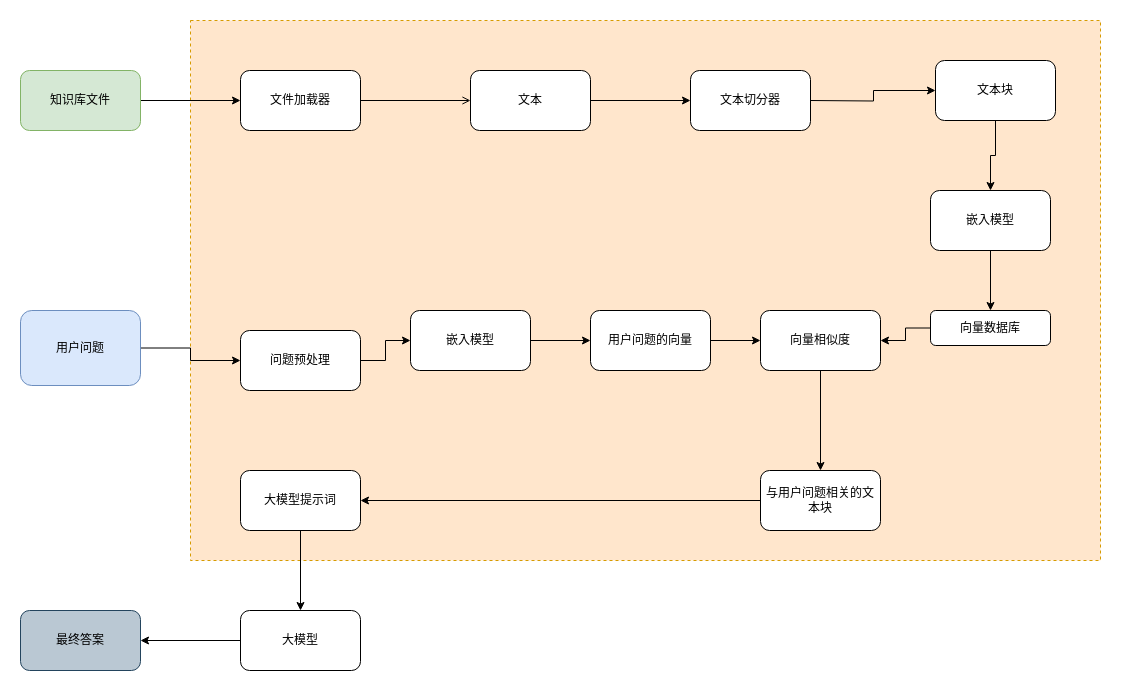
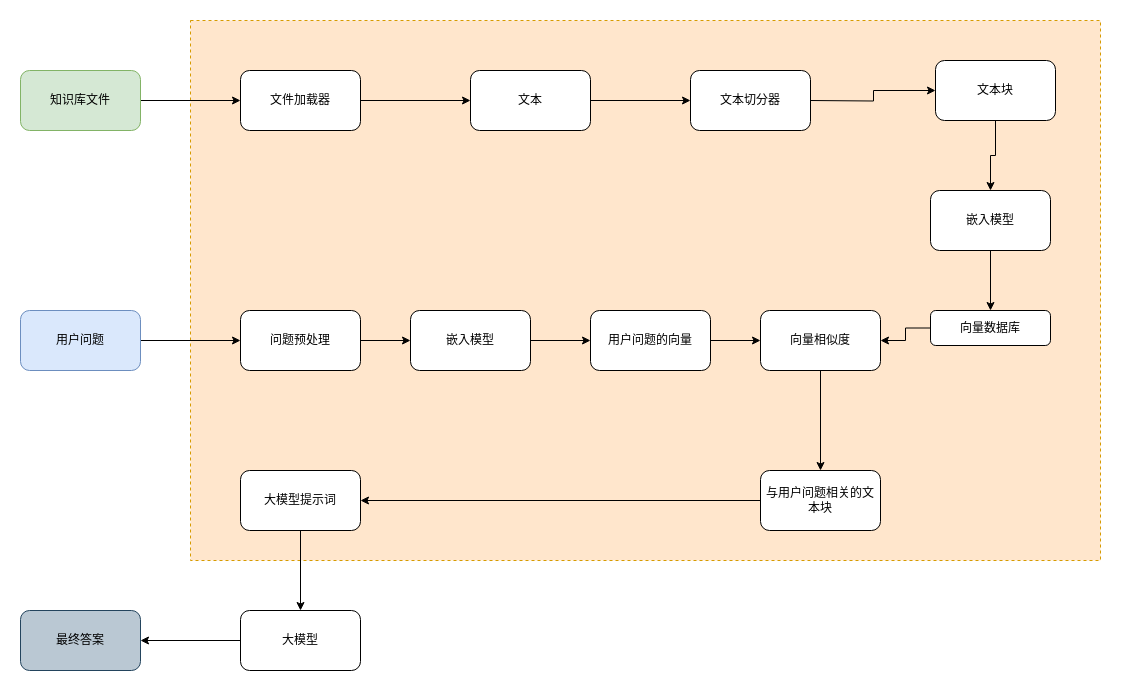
edge "文件加载器" -> "文本": arrowhead open -> classic
node "用户问题": size 120x75 -> 120x60
node "问题预处理": moved (301, 361) -> (301, 341)
